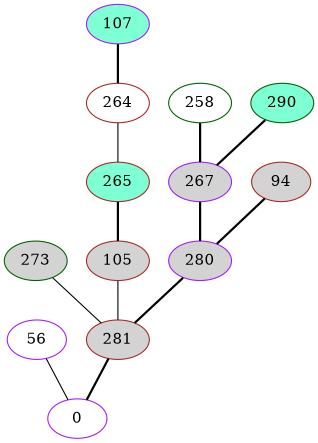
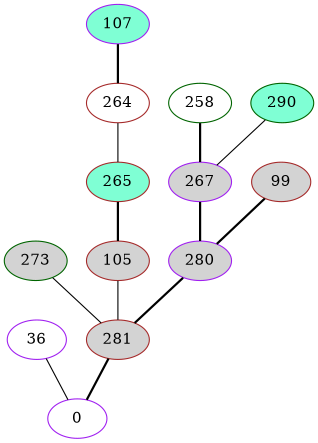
edge "290" -- "267": style bold -> solid
node "94": label "94" -> "99"
node "56": label "56" -> "36"
